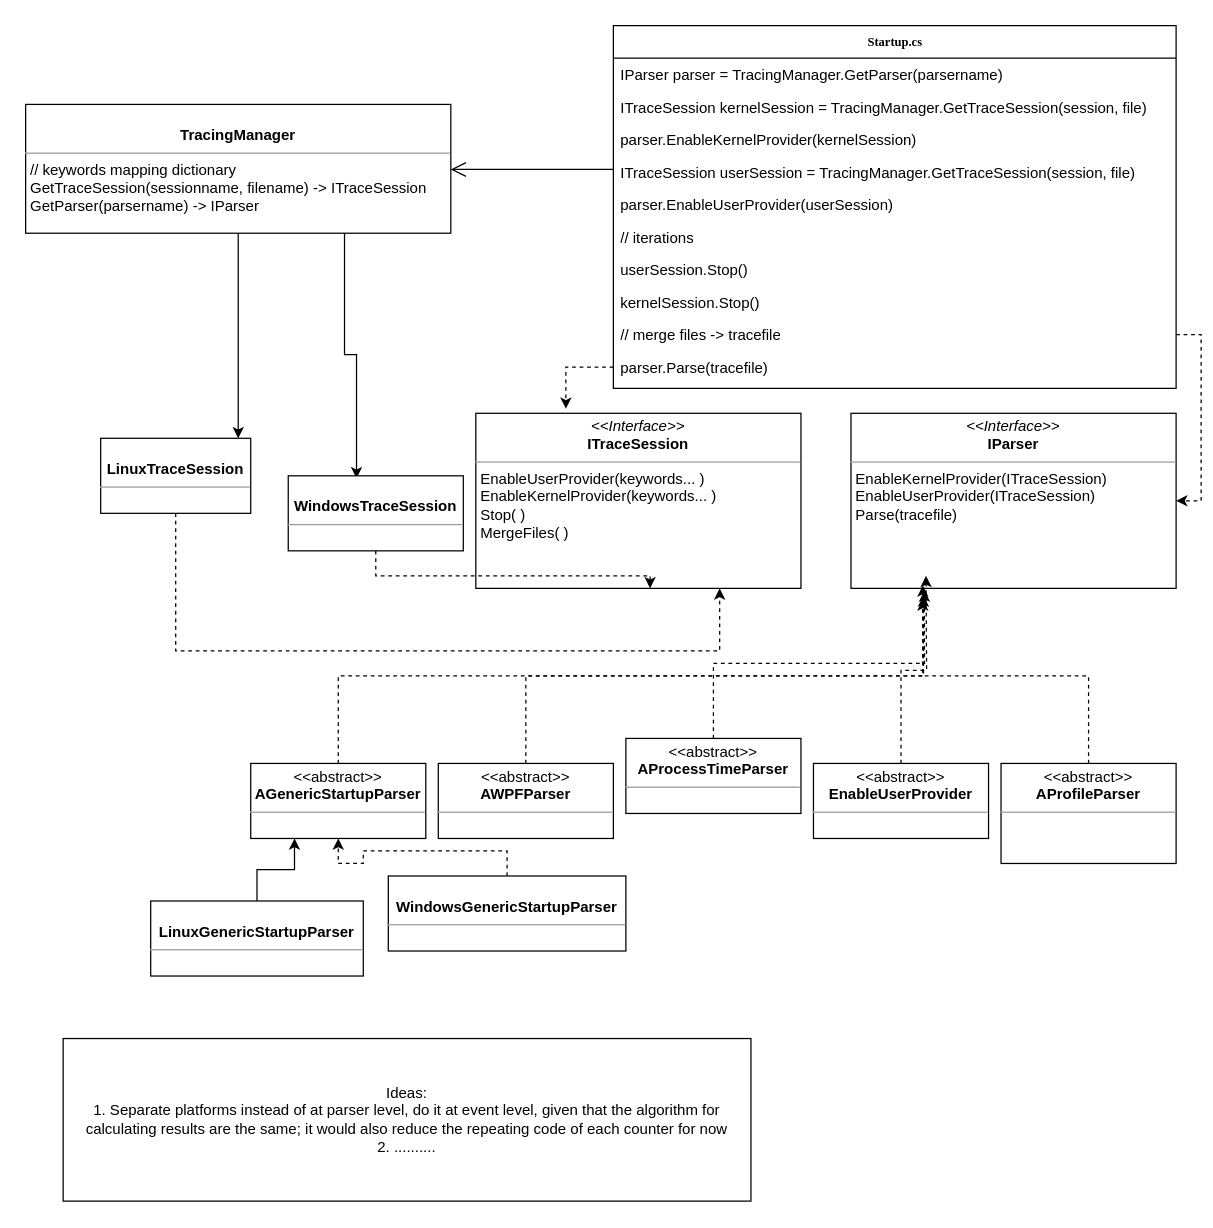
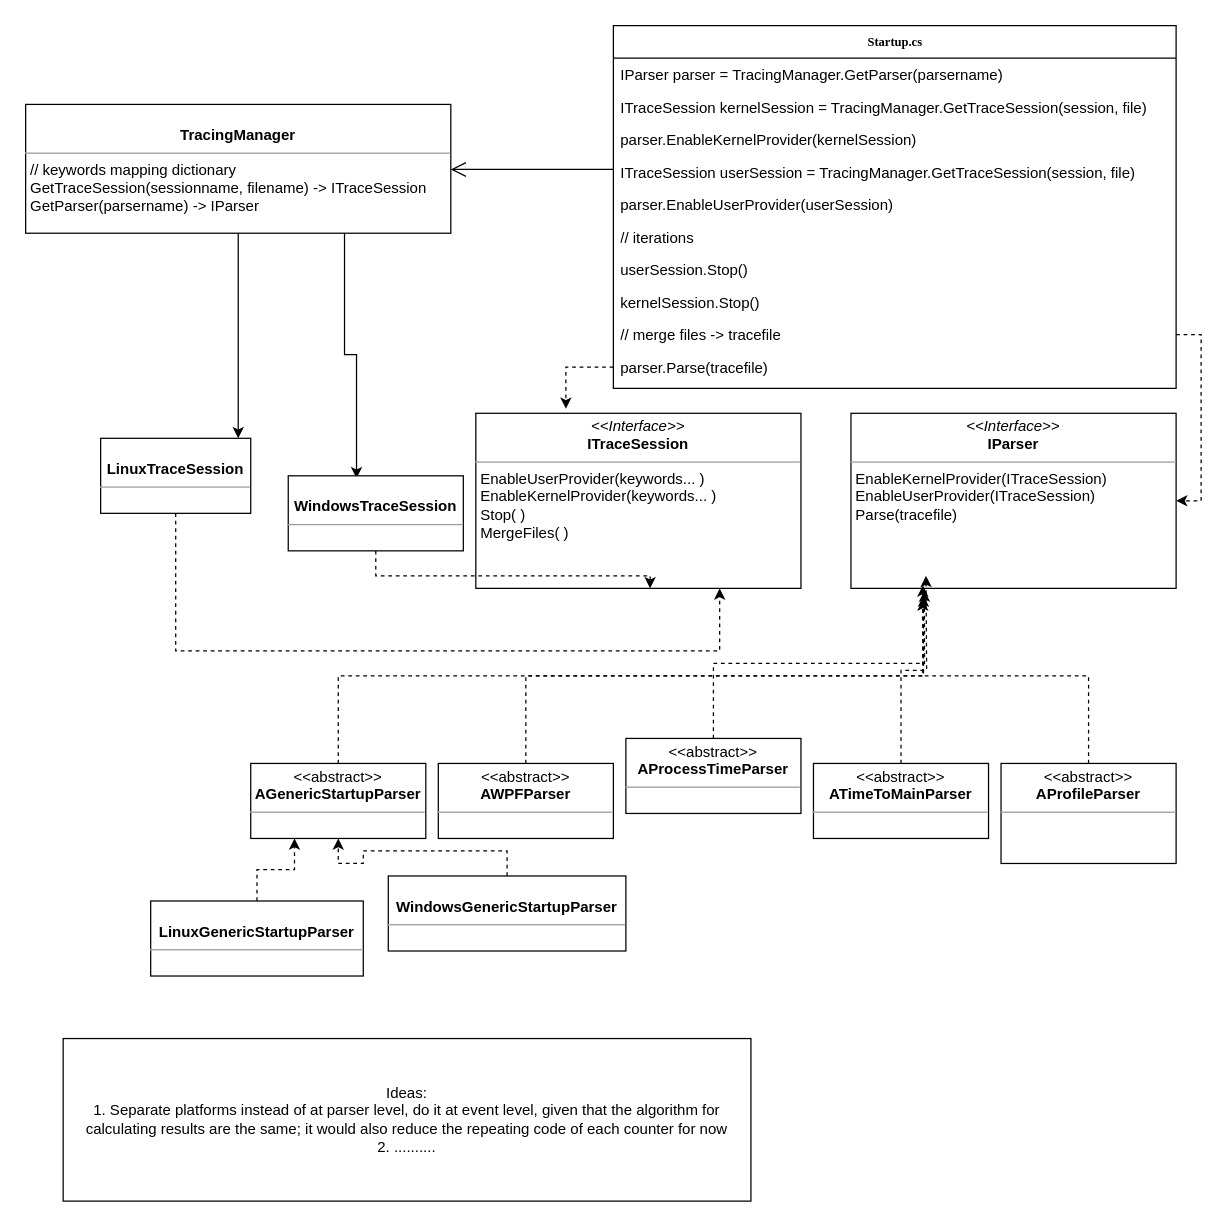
node "<<abstract>> EnableUserProvider": label "<<abstract>> EnableUserProvider" -> "<<abstract>> ATimeToMainParser"
edge "LinuxGenericStartupParser" -> "<<abstract>> AGenericStartupParser": style solid -> dashed
